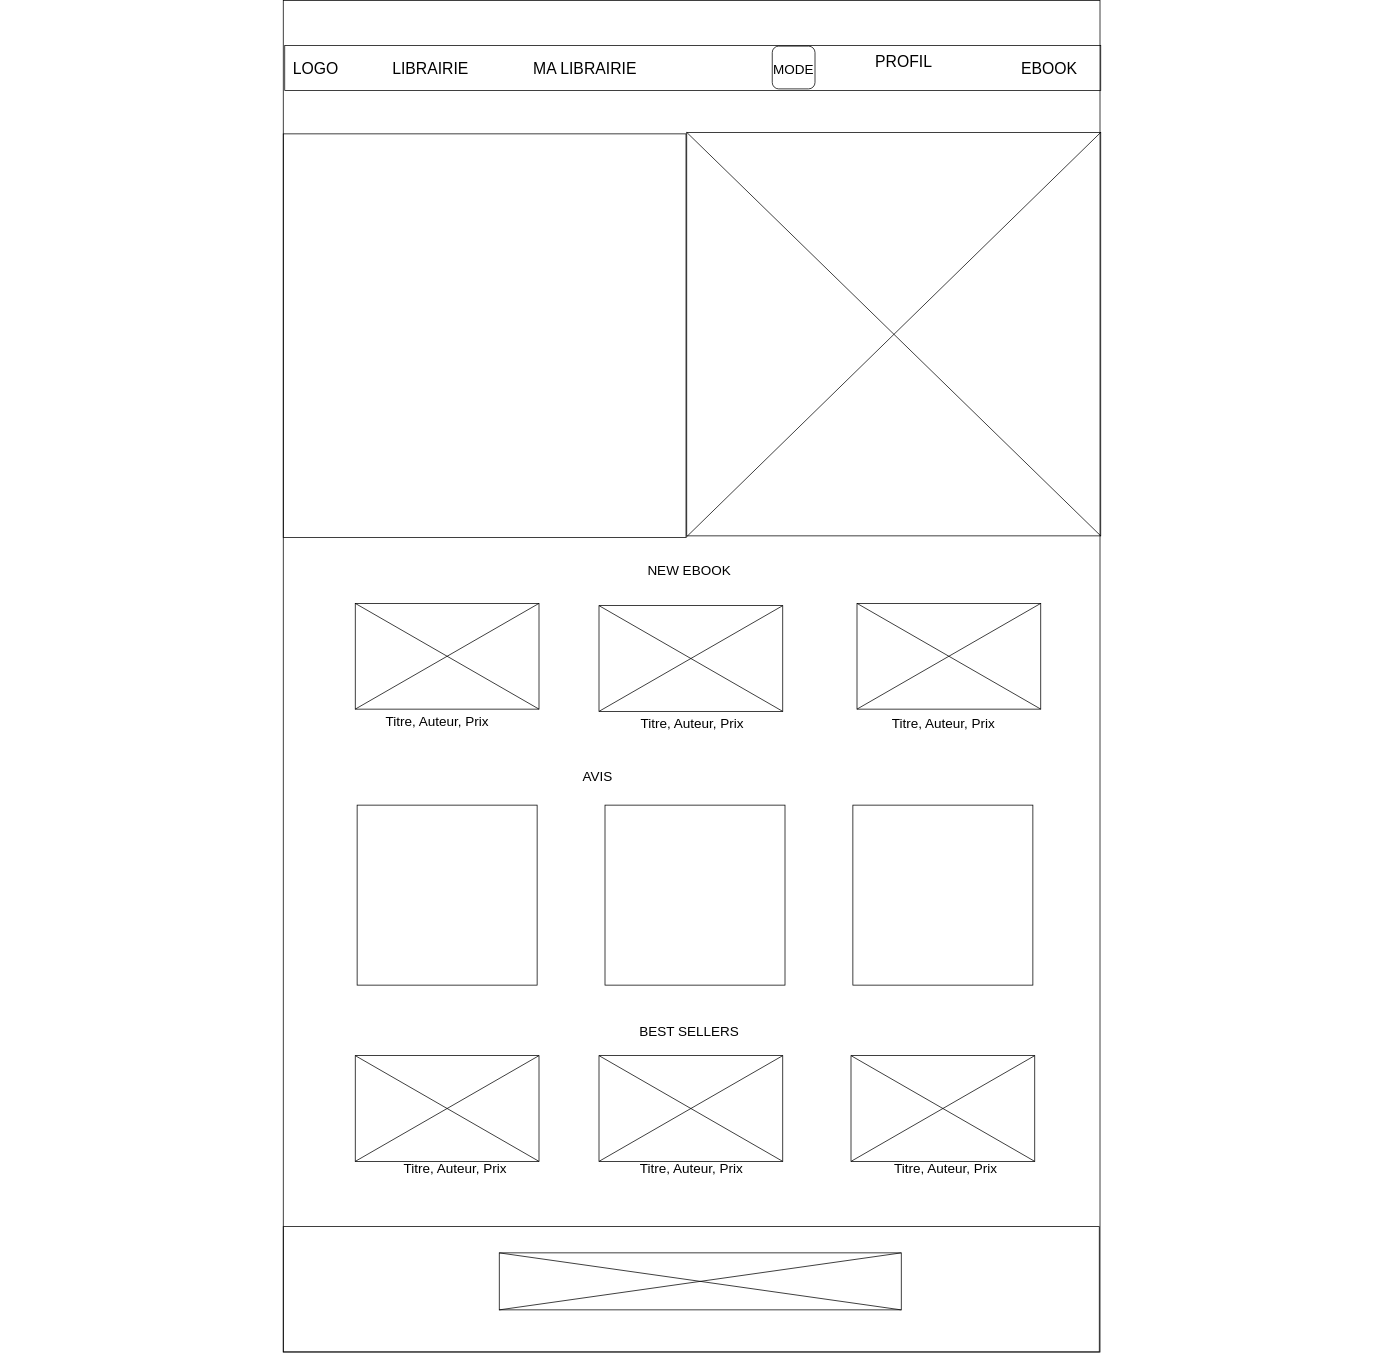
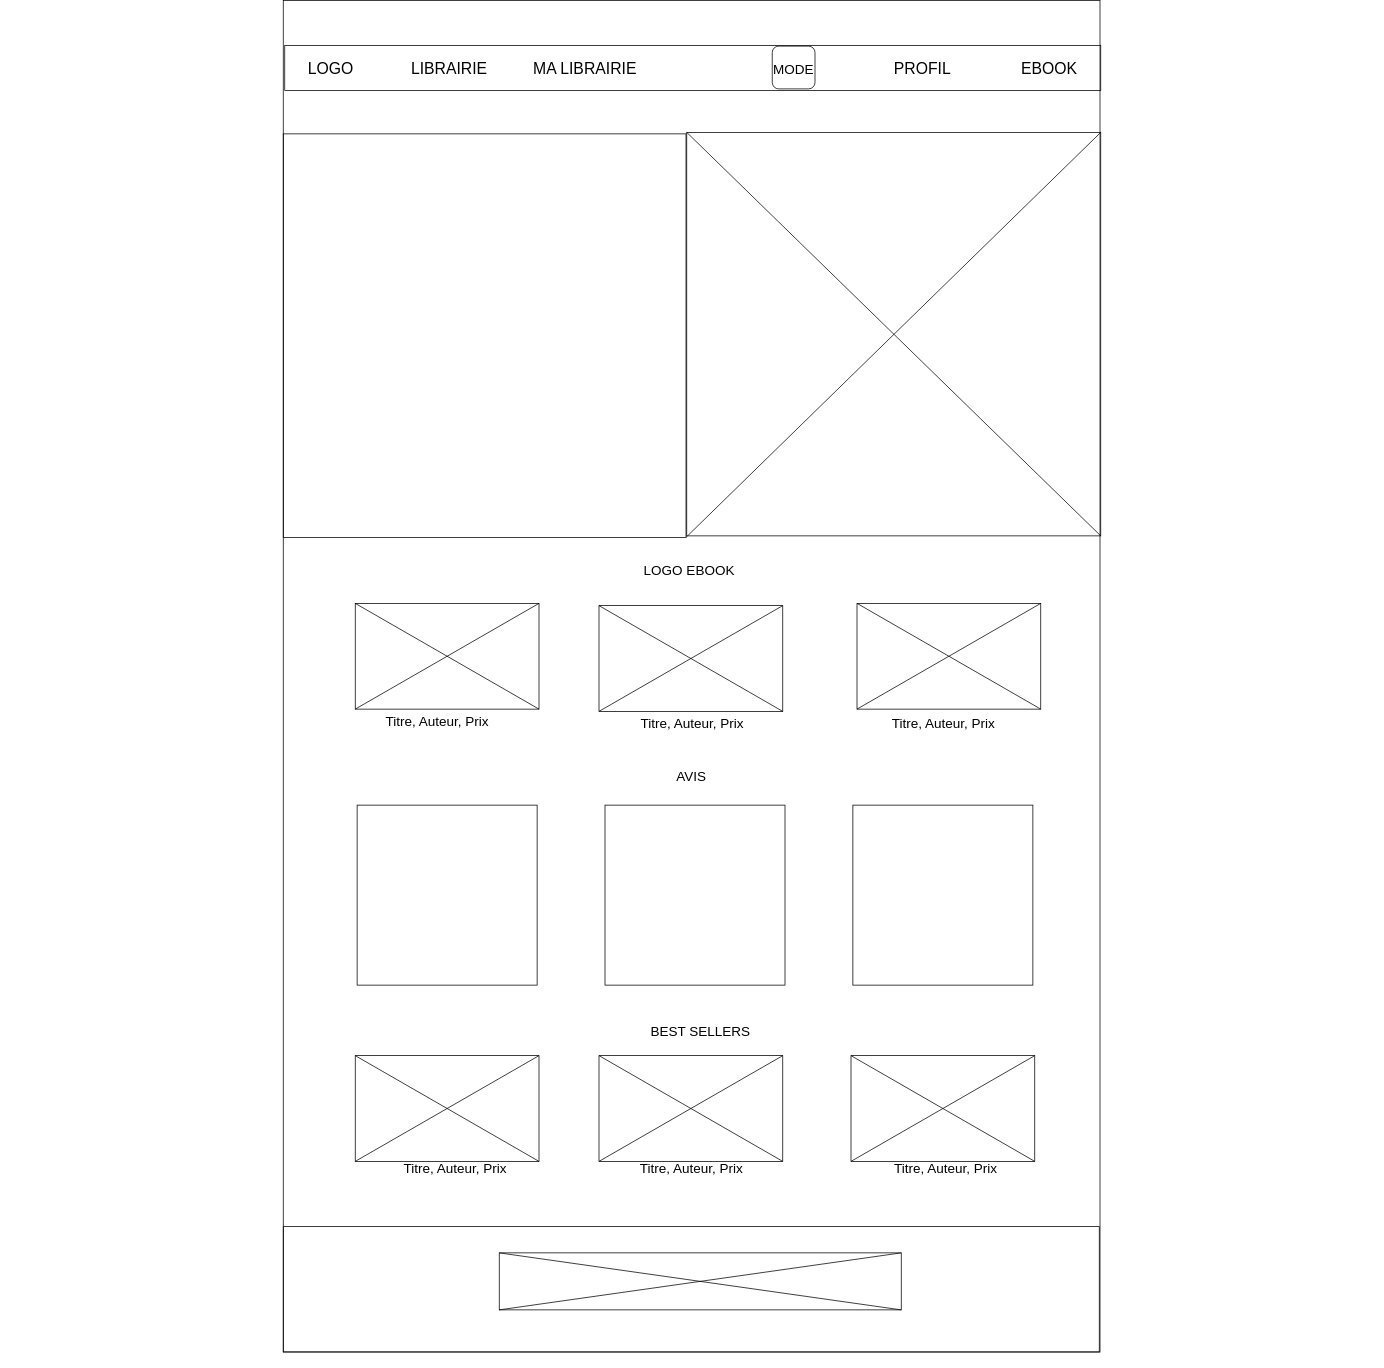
node "PROFIL": moved (903, 61) -> (922, 68)
node "LOGO": moved (315, 68) -> (330, 68)
node "LIBRAIRIE": moved (430, 68) -> (449, 68)
node "NEW EBOOK": label "NEW EBOOK" -> "LOGO EBOOK"
node "AVIS": moved (597, 777) -> (691, 777)
node "BEST SELLERS": moved (689, 1032) -> (700, 1032)
